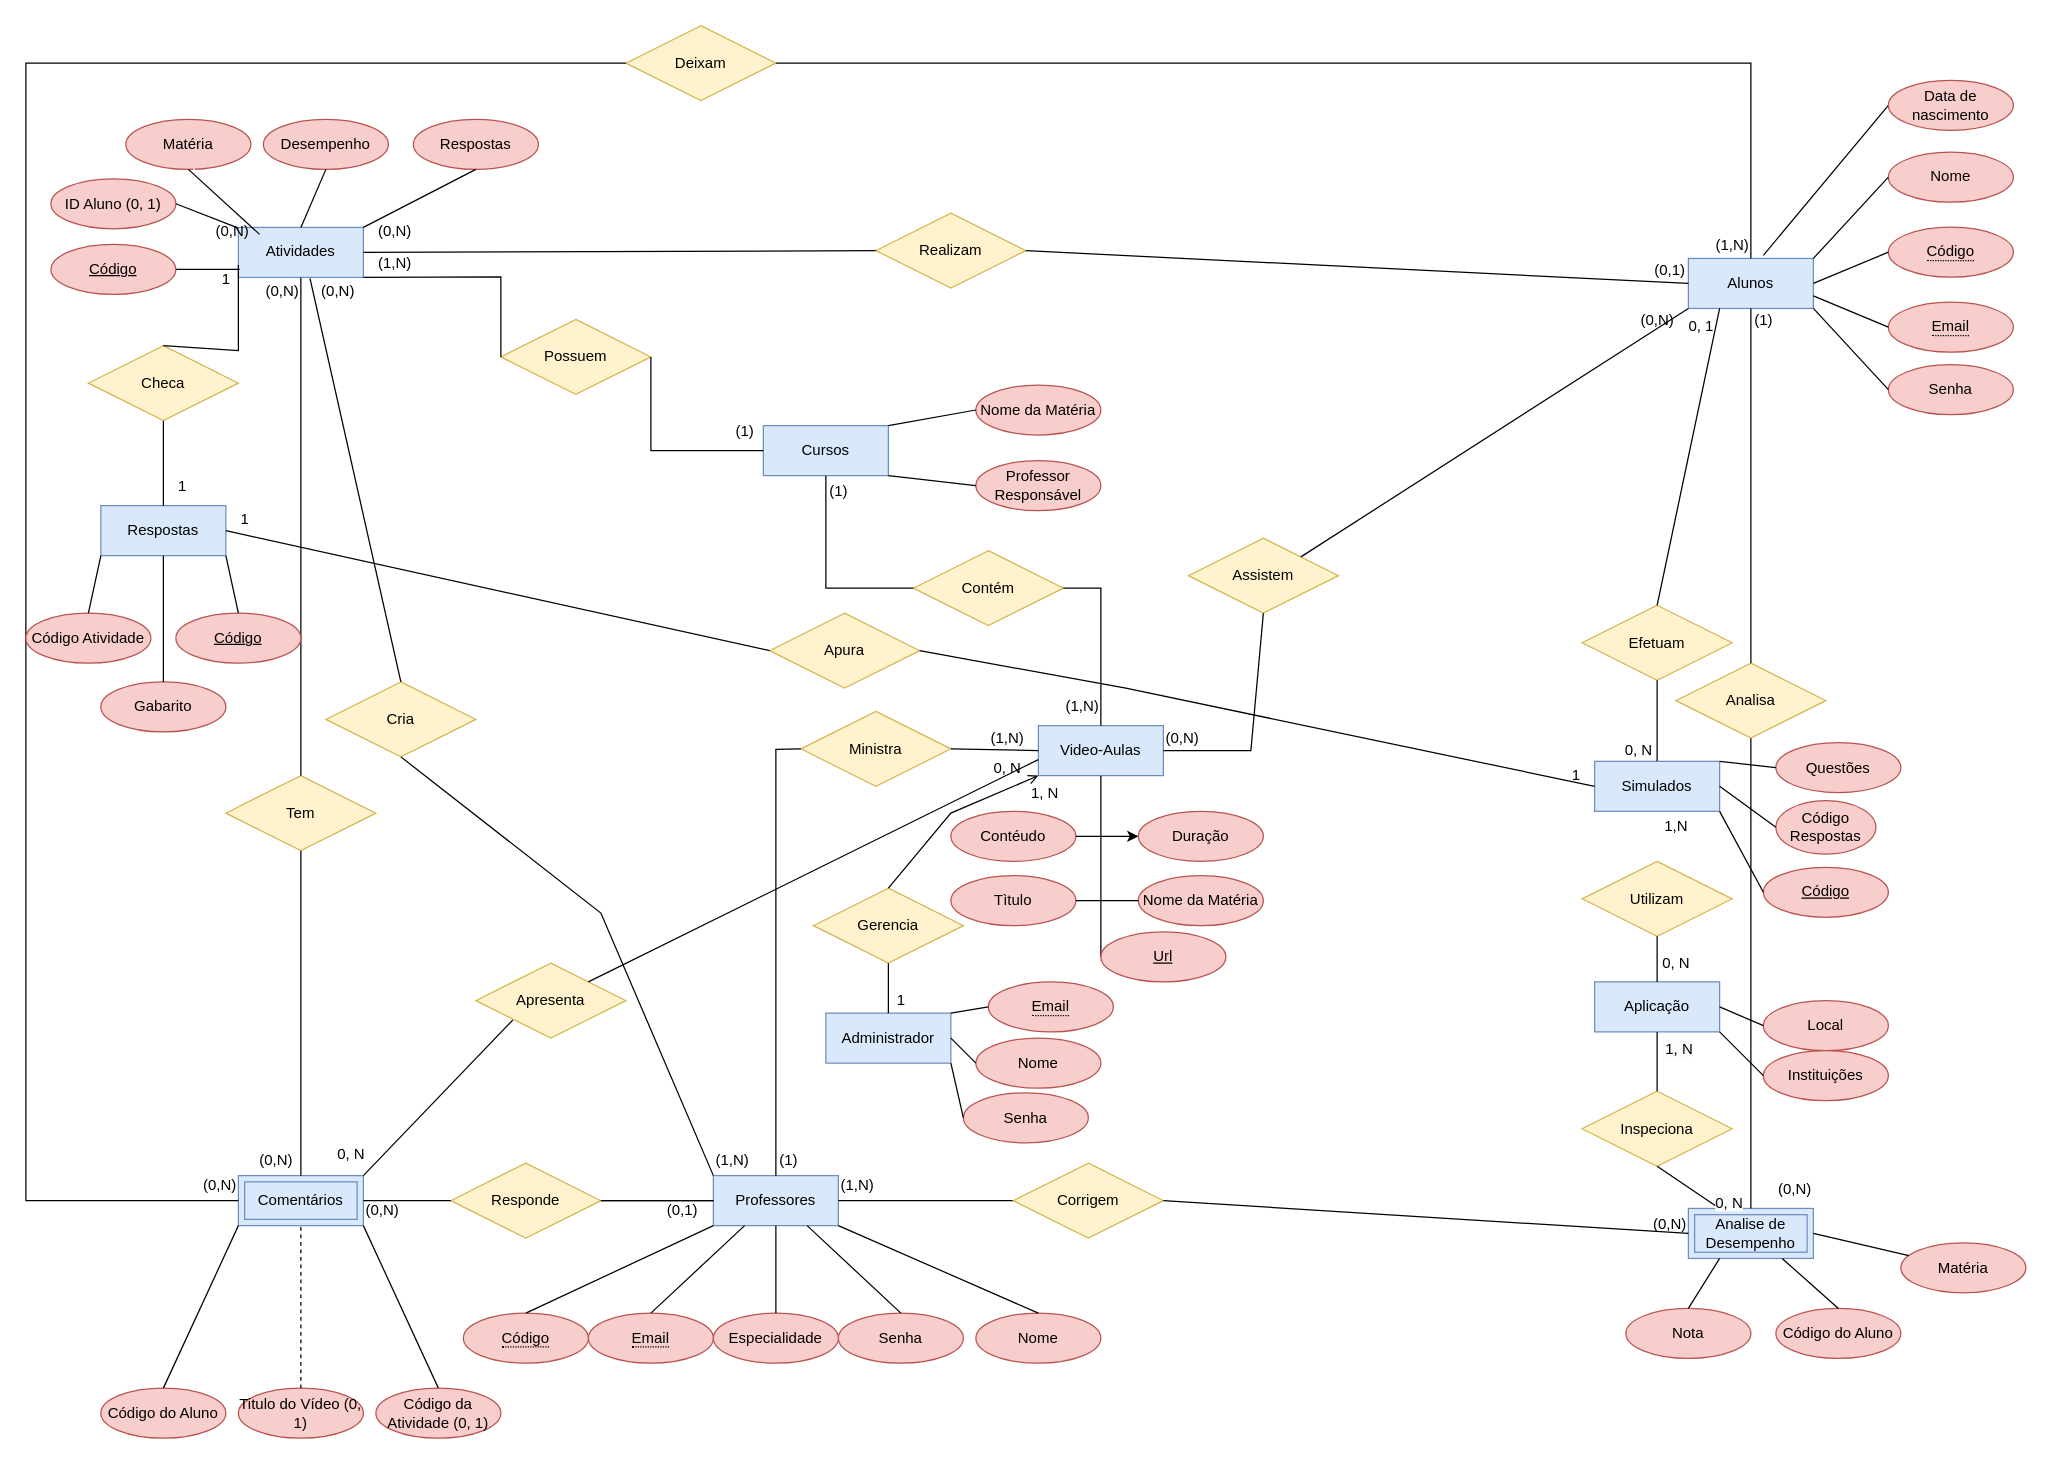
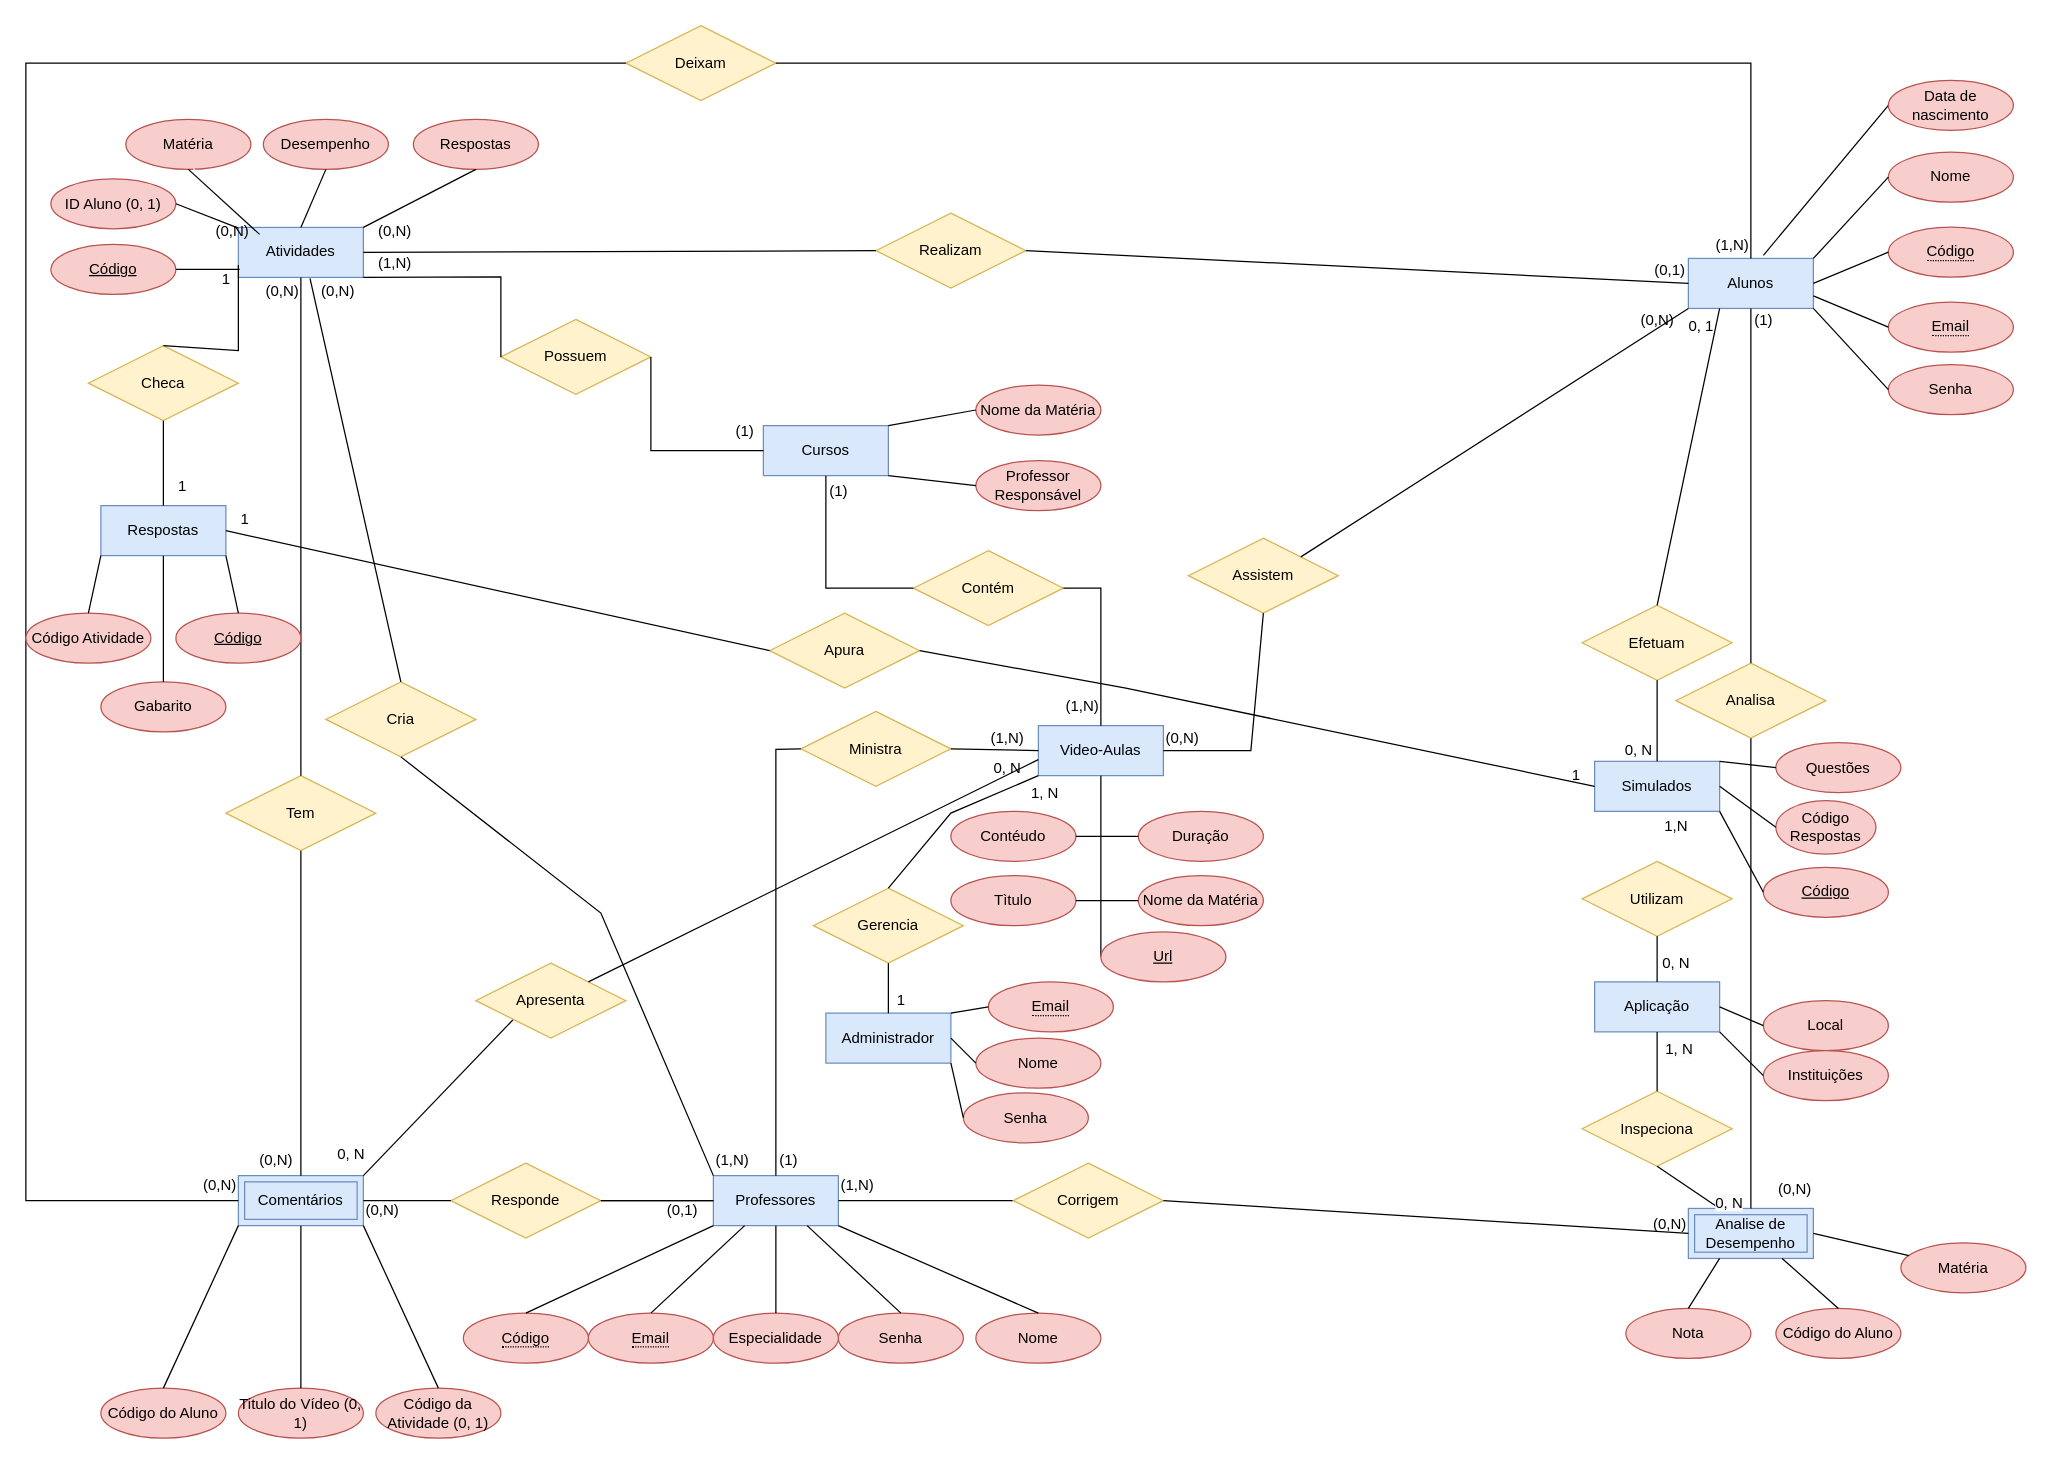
edge "Gerencia" -> "Video-Aulas": arrowhead open -> none
edge "Contéudo" -> "Duração": arrowhead classic -> none
edge "Comentários" -- "Titulo do Vídeo (0, 1)": style dashed -> solid
